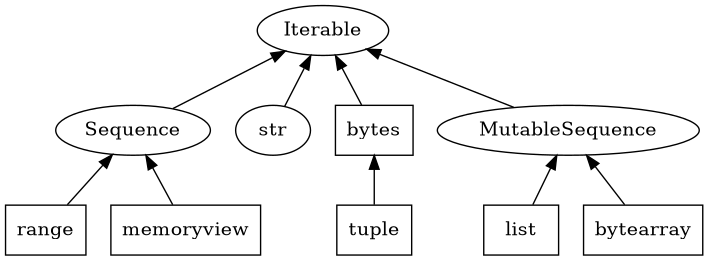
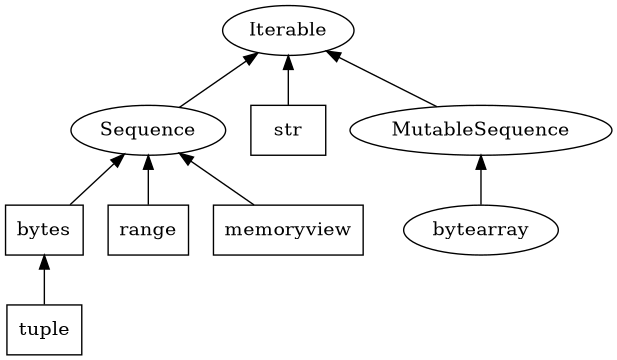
edge "bytes" -> "Iterable": now "bytes" -> "Sequence"
node "str": shape ellipse -> box
node "list": removed
node "bytearray": shape box -> ellipse
